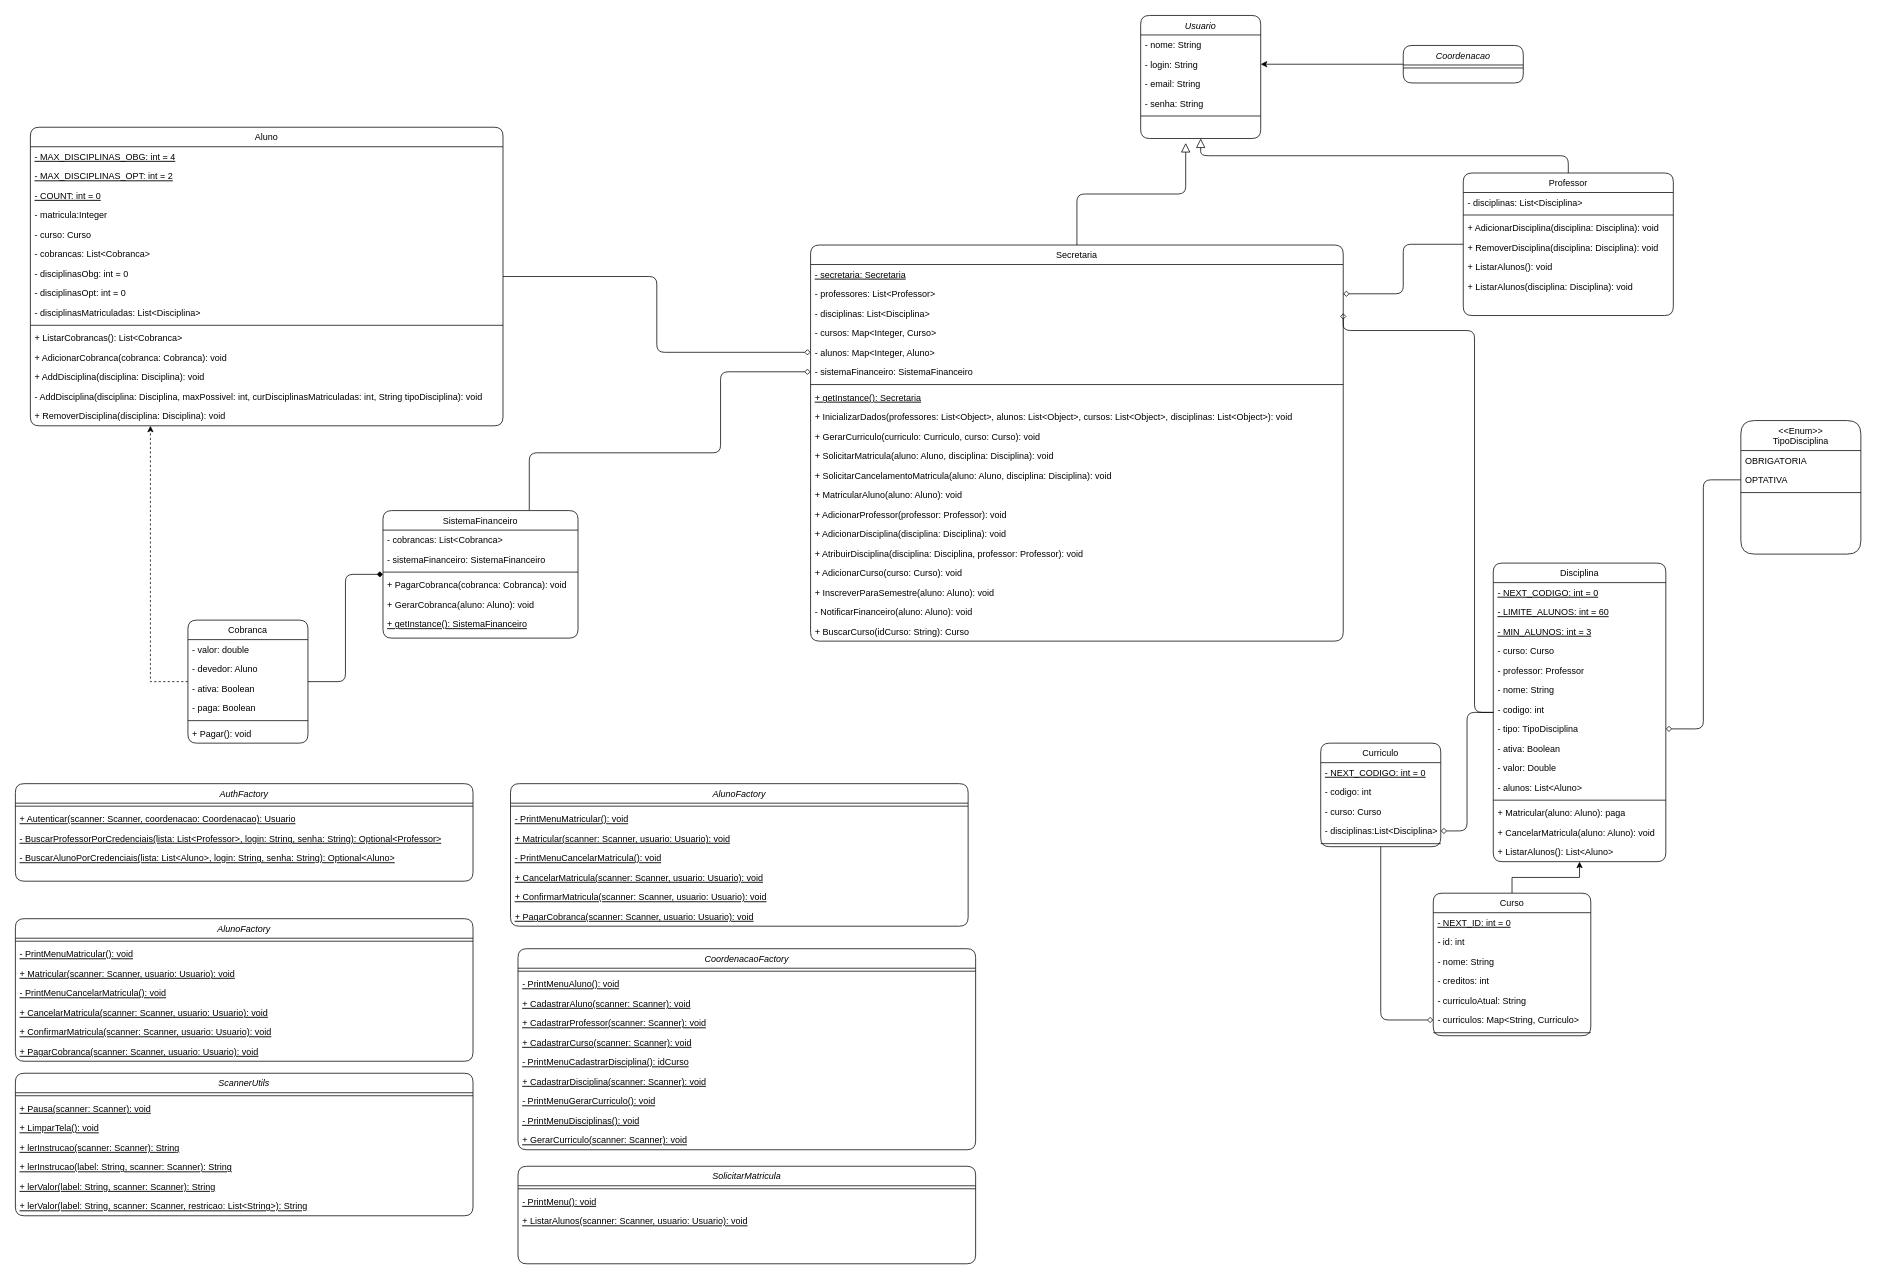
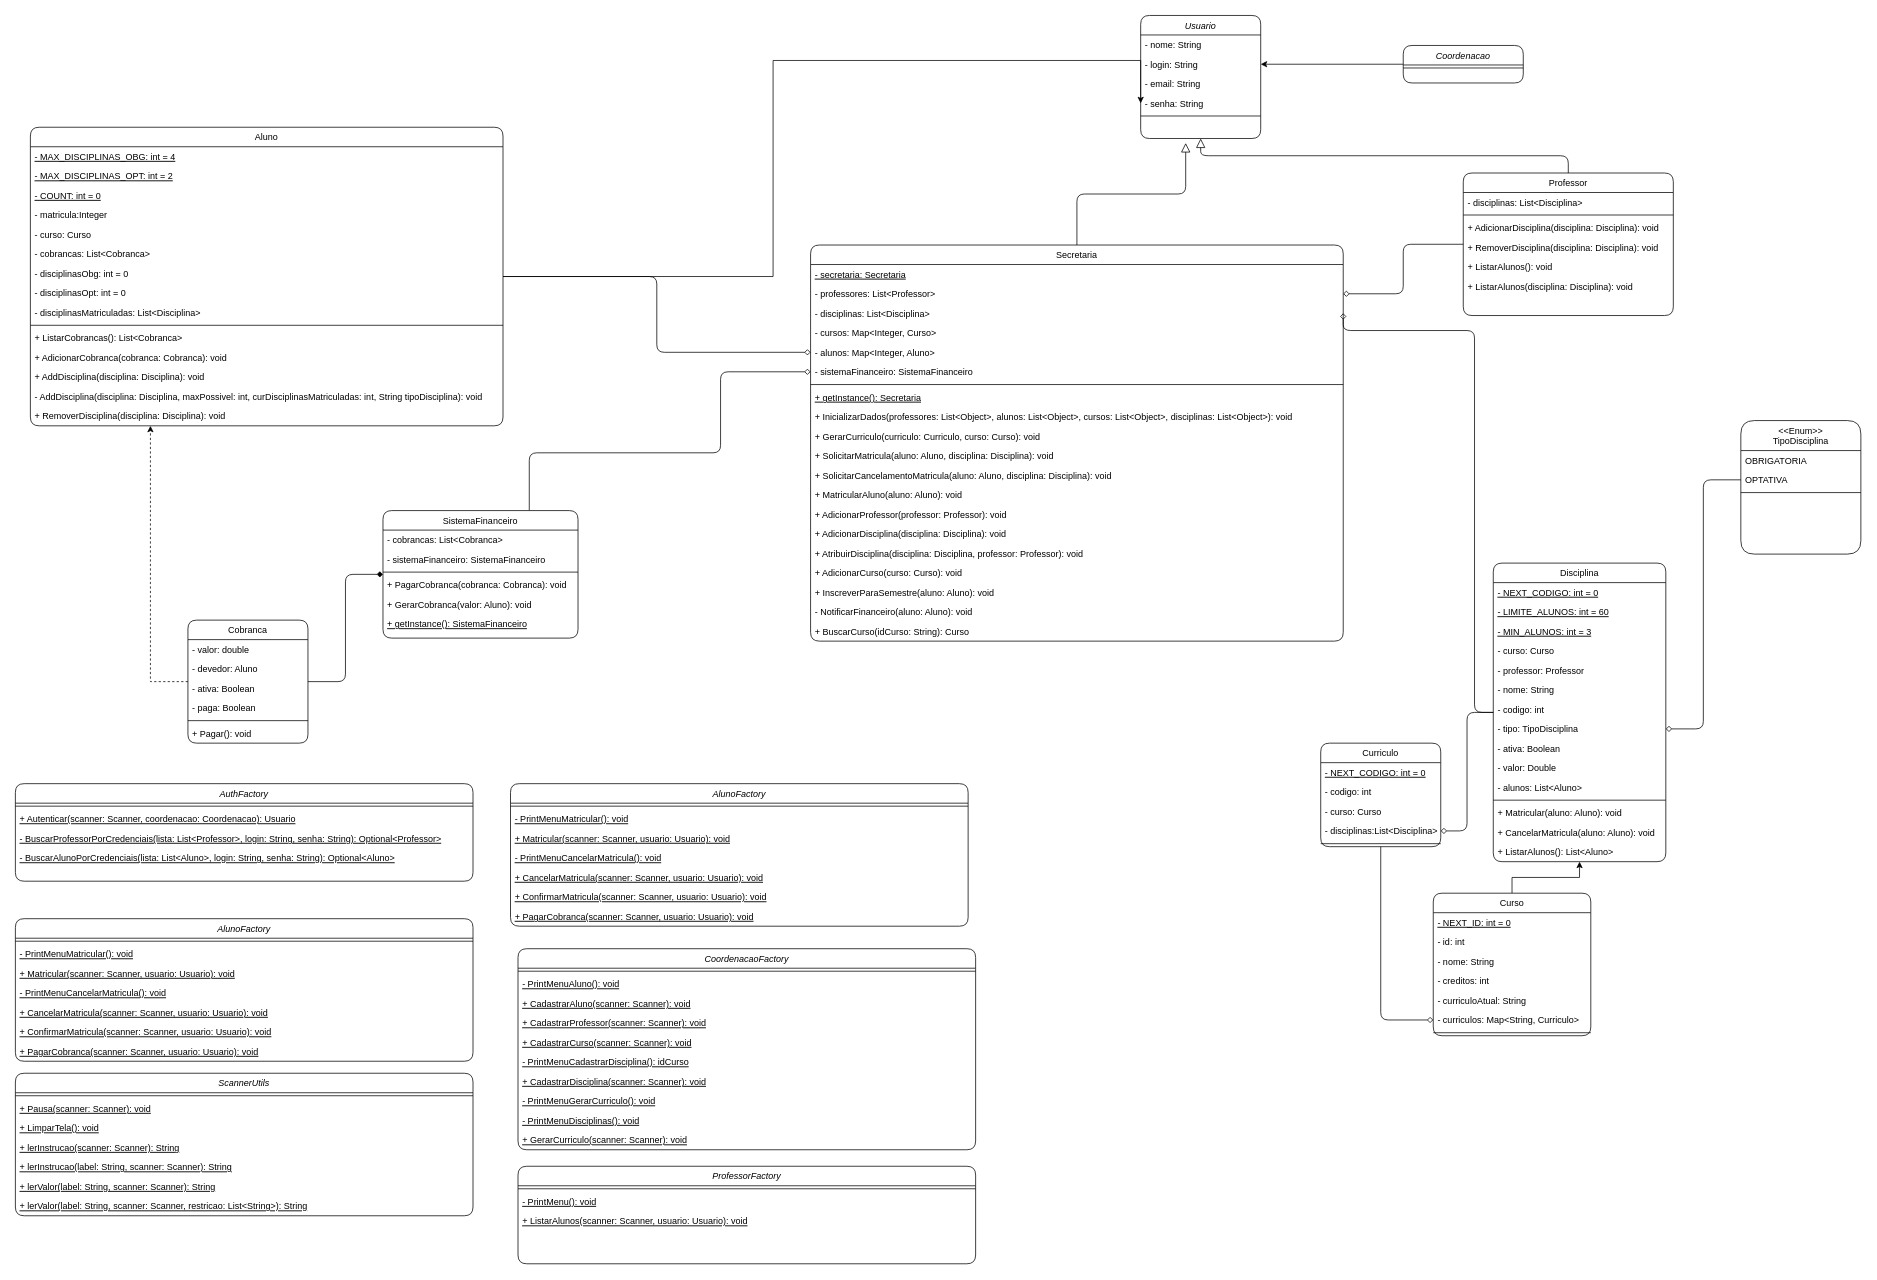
edge "Aluno" -> "- senha: String": added
node "+ GerarCobranca(aluno: Aluno): void": label "+ GerarCobranca(aluno: Aluno): void" -> "+ GerarCobranca(valor: Aluno): void"
node "+ Matricular(aluno: Aluno): paga": label "+ Matricular(aluno: Aluno): paga" -> "+ Matricular(aluno: Aluno): void"
node "SolicitarMatricula": label "SolicitarMatricula" -> "ProfessorFactory"
